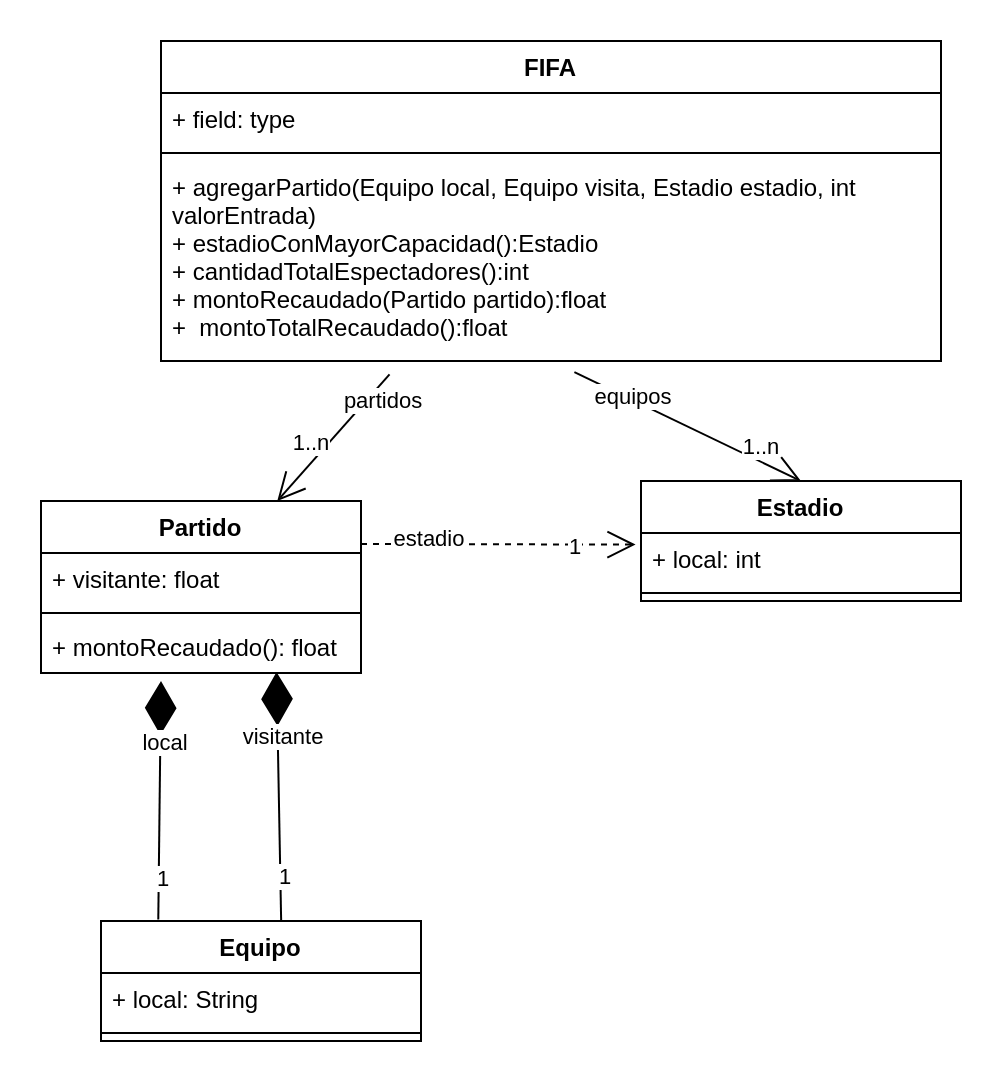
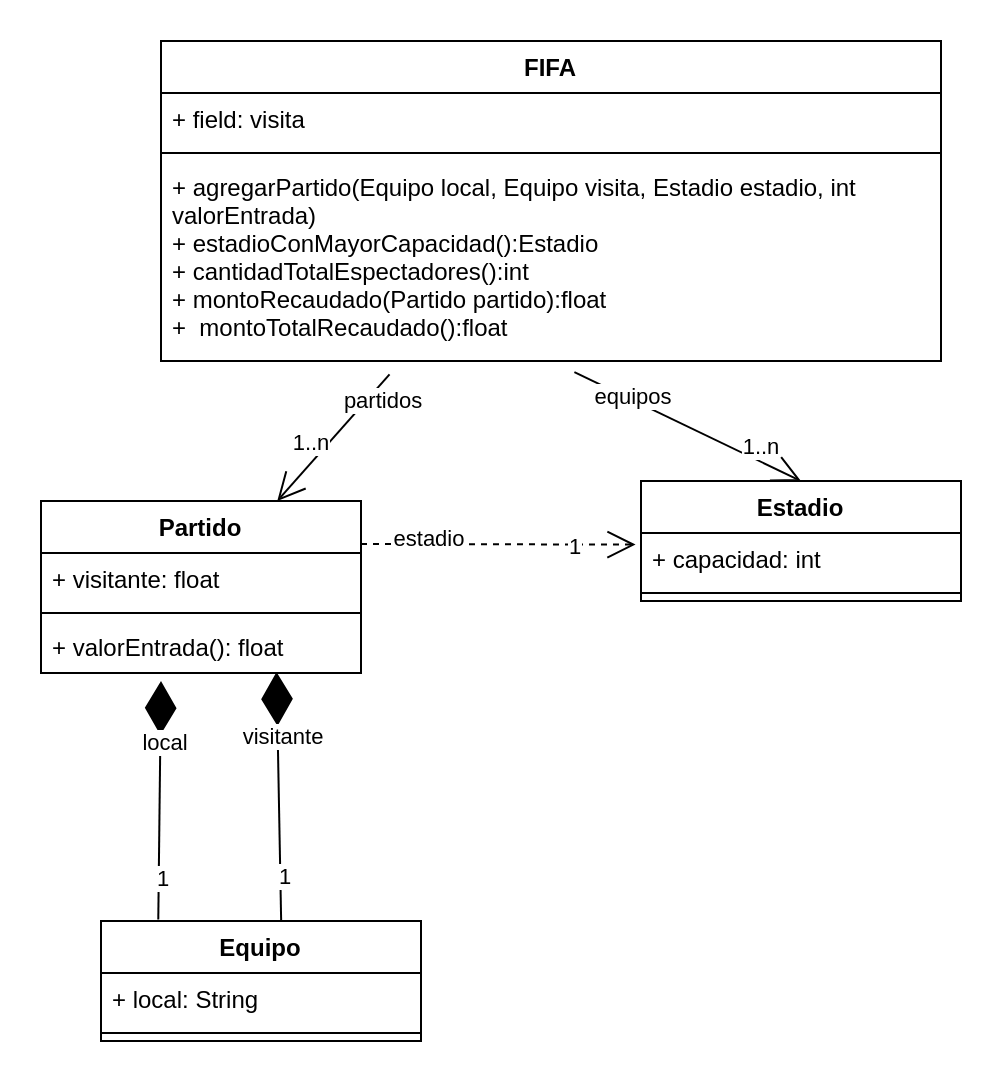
node "+ field: type": label "+ field: type" -> "+ field: visita"
node "+ local: int": label "+ local: int" -> "+ capacidad: int"
node "+ montoRecaudado(): float": label "+ montoRecaudado(): float" -> "+ valorEntrada(): float"
